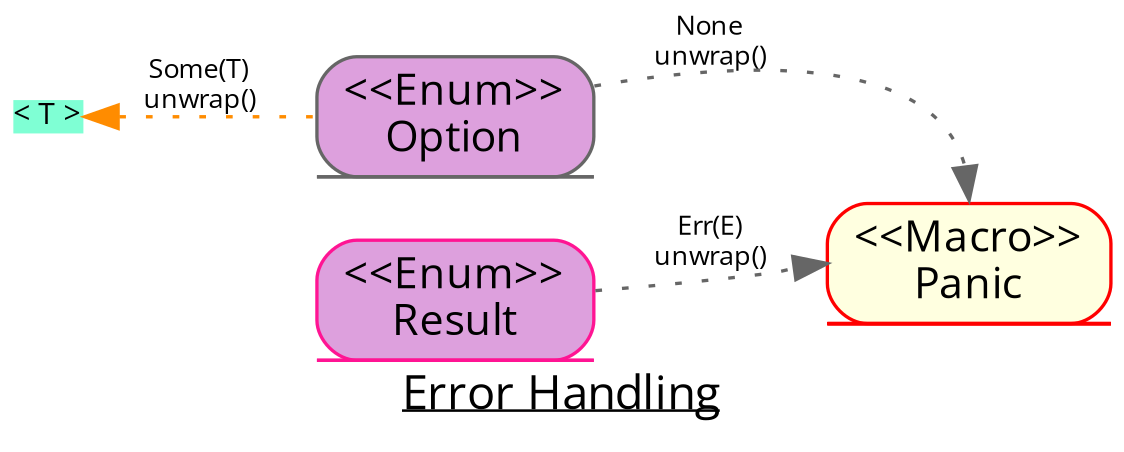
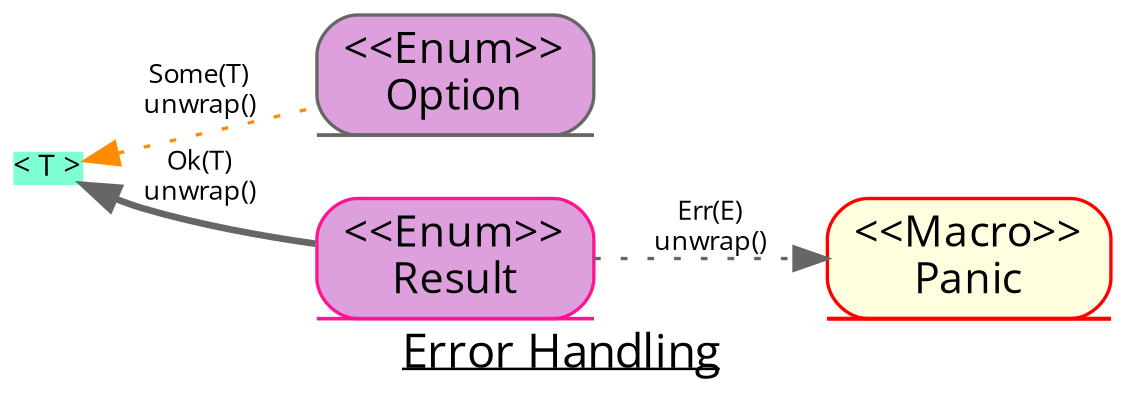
edge "Option" -> "Panic": removed, label "None unwrap()"
edge "Result" -> "< T >": added, label "Ok(T) unwrap()"
